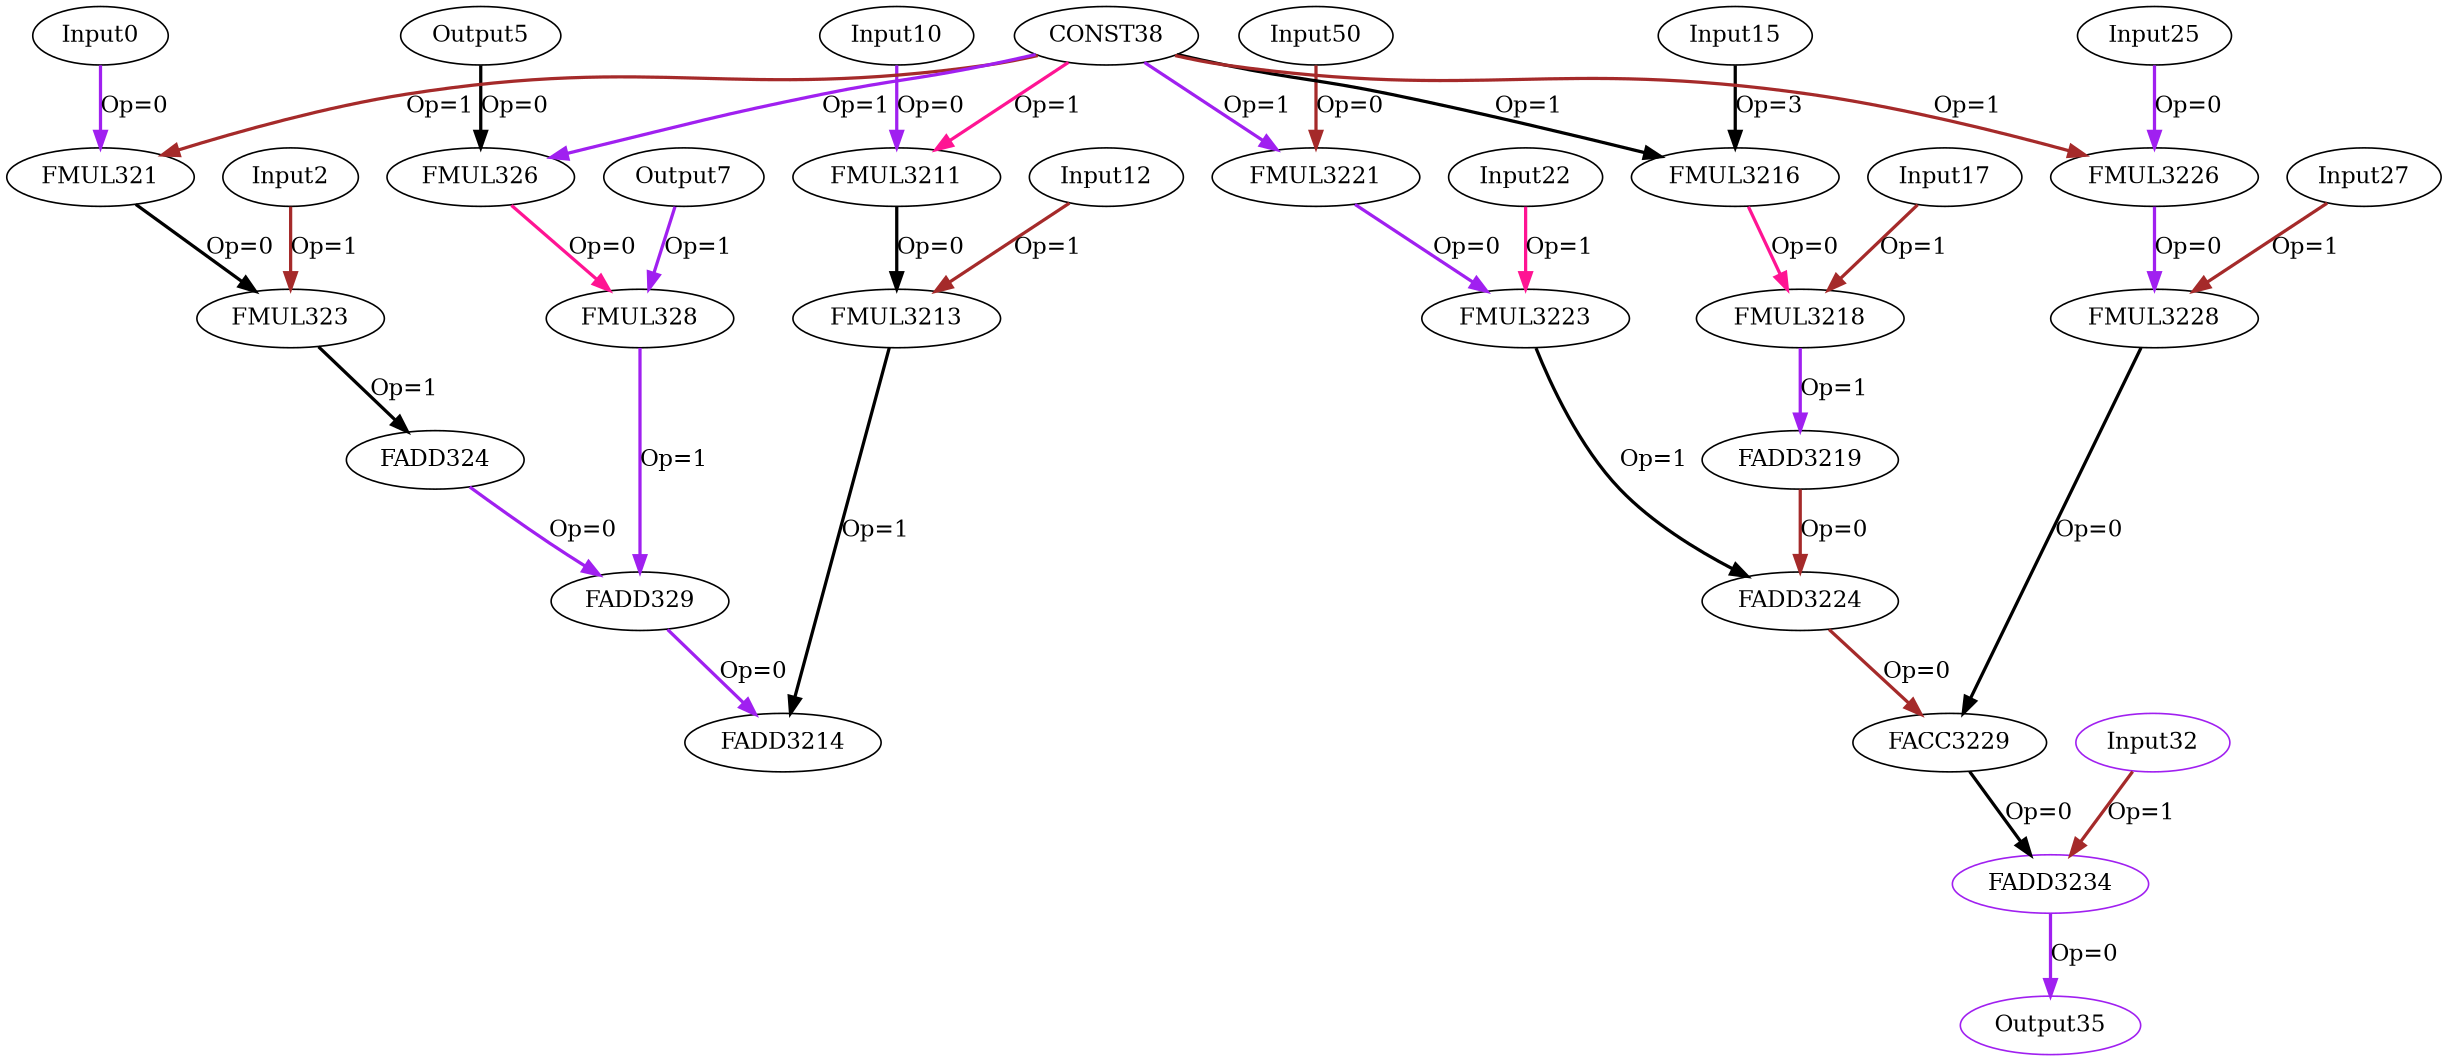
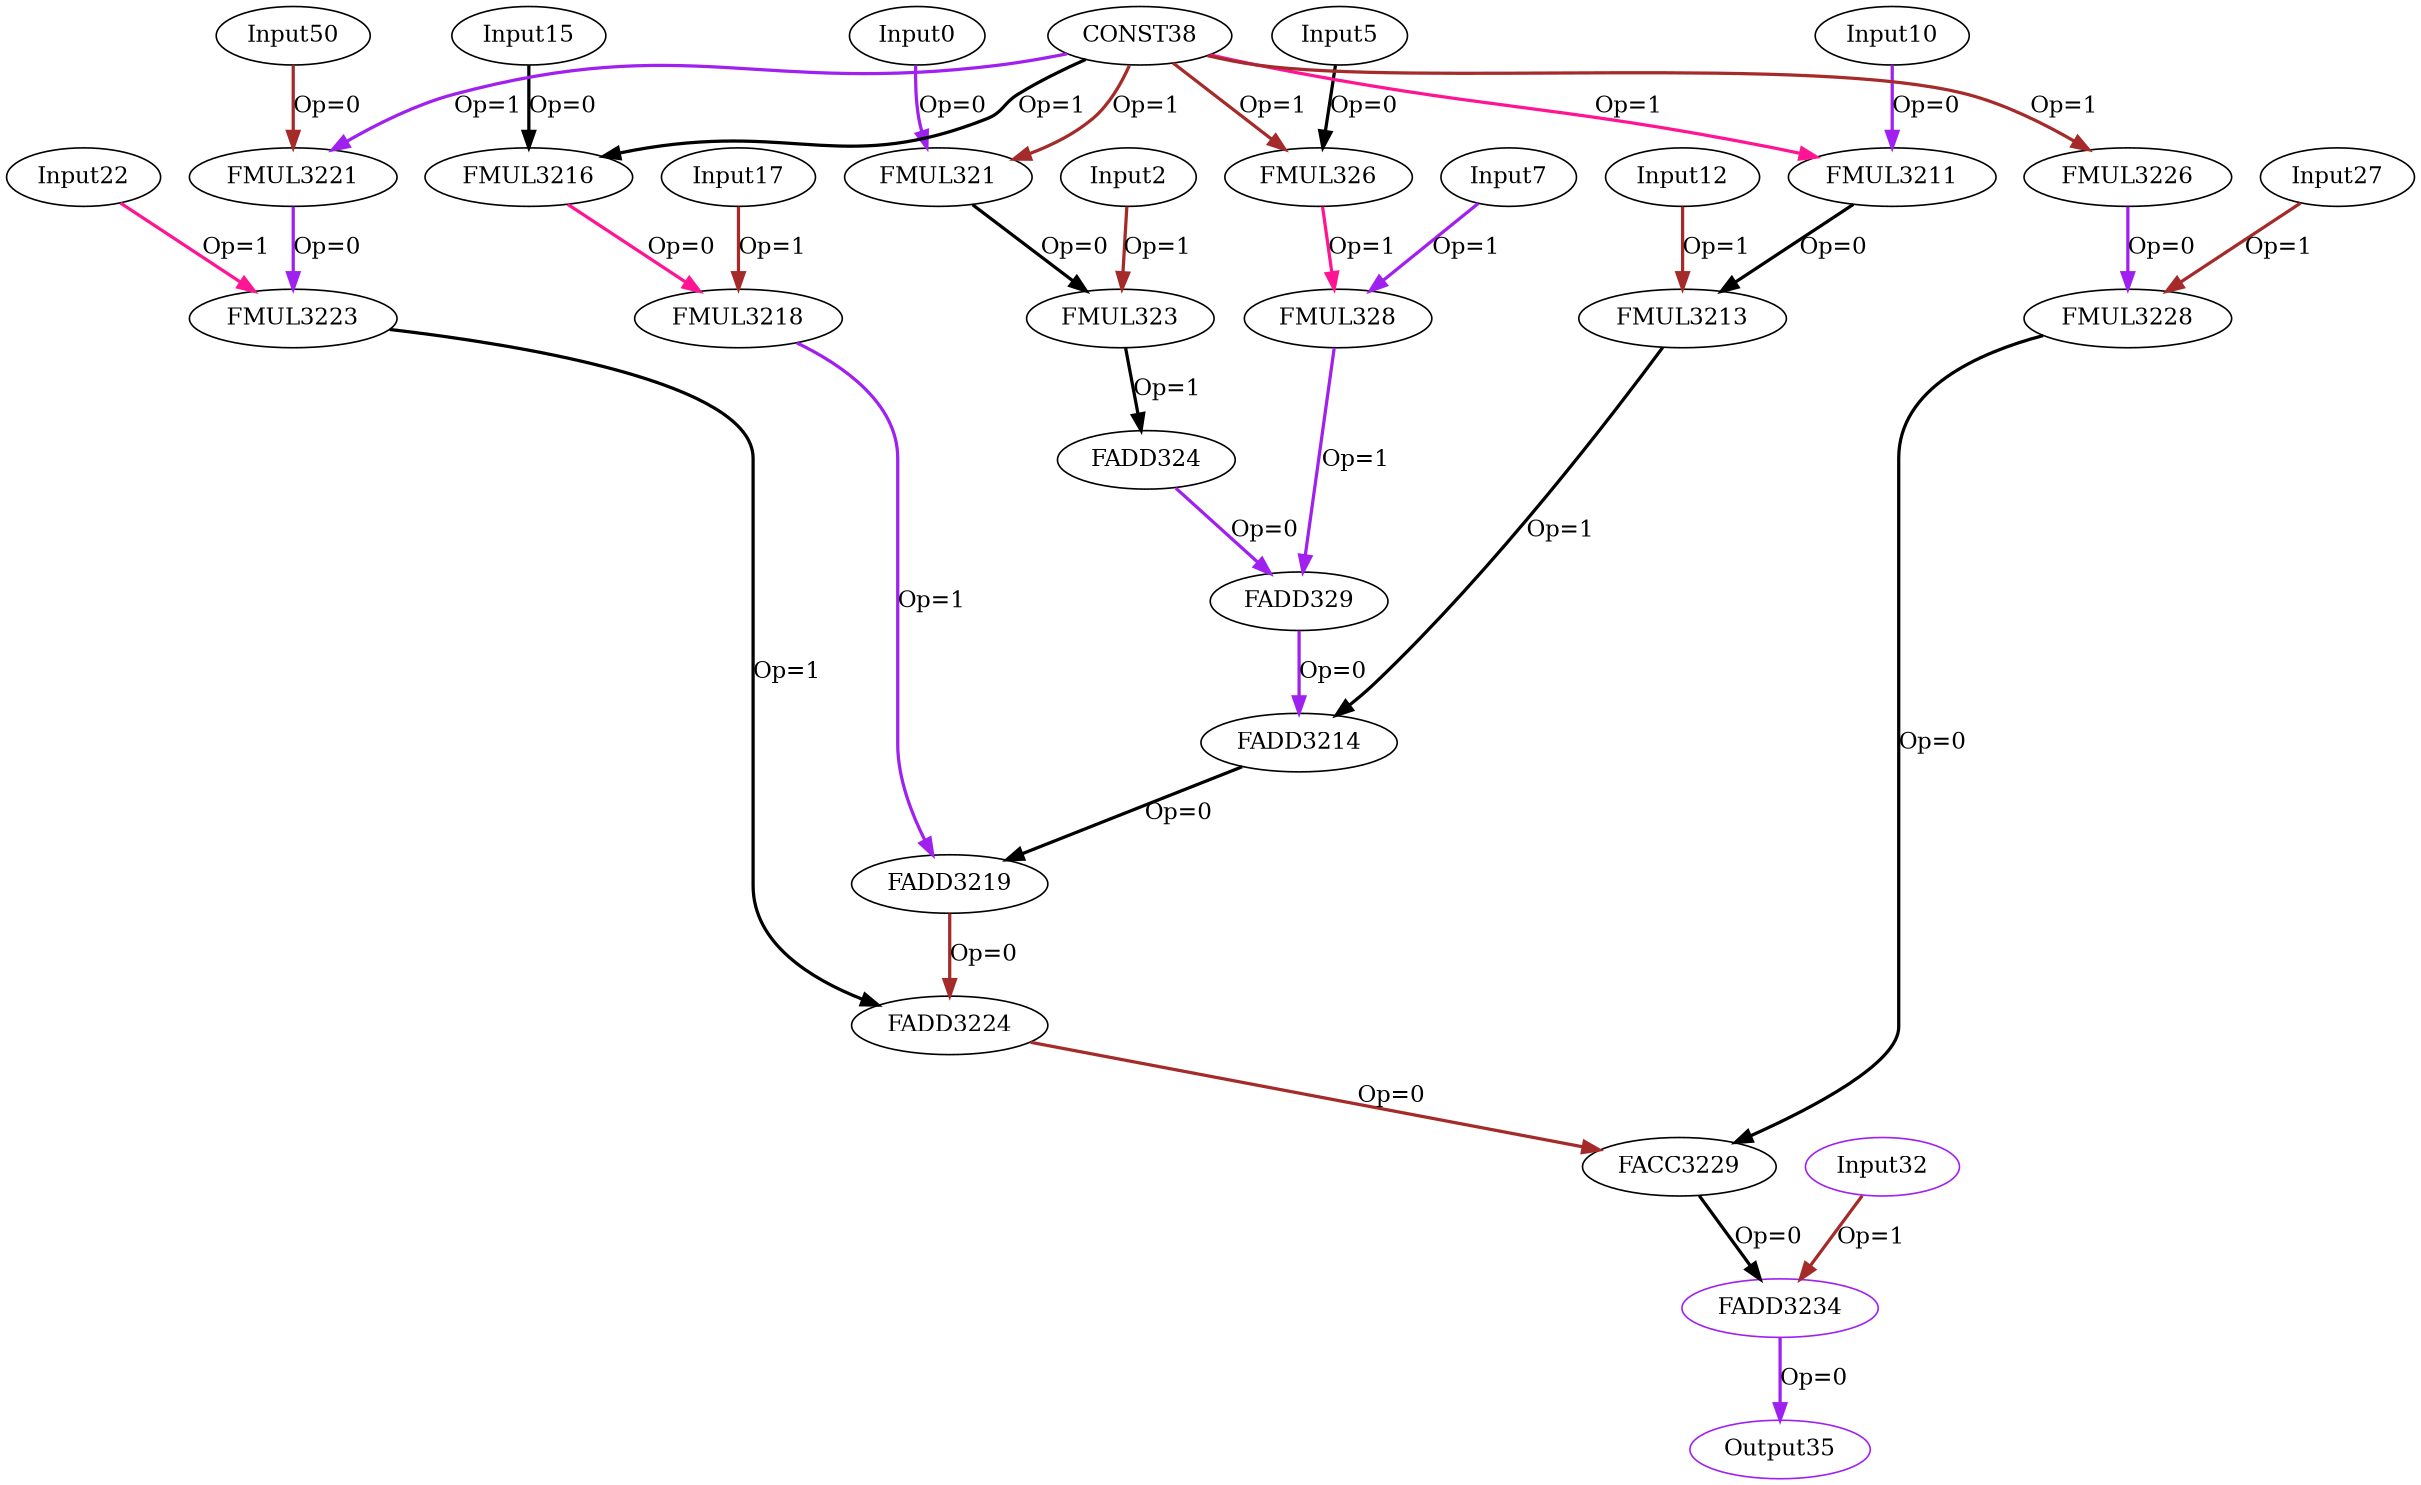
node "Output5": label "Output5" -> "Input5"
node "Input25": removed
edge "CONST38" -> "FMUL326": color purple -> brown
edge "Input15" -> "FMUL3216": label "Op=3" -> "Op=0"
node "Output7": label "Output7" -> "Input7"
edge "FMUL326" -> "FMUL328": label "Op=0" -> "Op=1"
edge "FADD3214" -> "FADD3219": added, label "Op=0"
